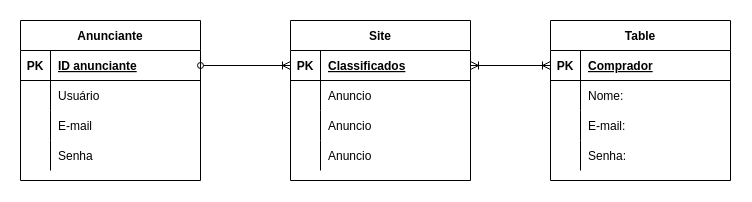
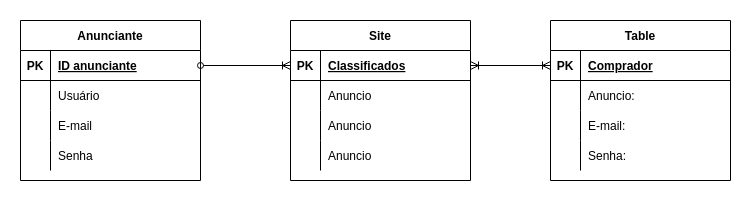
node "Nome:": label "Nome:" -> "Anuncio:"
